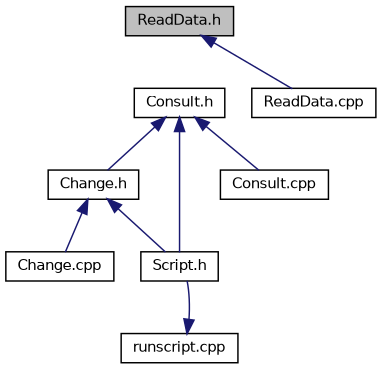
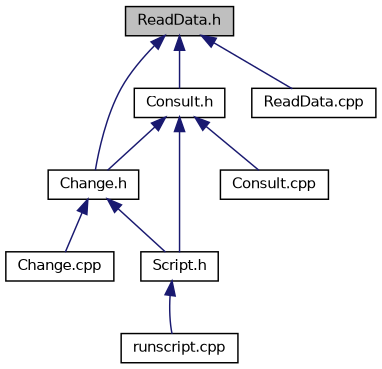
edge "Consult.h" -> "ReadData.h": added
edge "Change.h" -> "ReadData.h": added
edge "Script.h" -> "runscript.cpp": reversed
